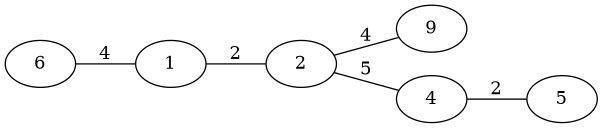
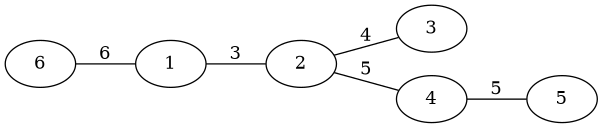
node "9": label "9" -> "3"
edge "6" -- "1": label "4" -> "6"
edge "1" -- "2": label "2" -> "3"
edge "4" -- "5": label "2" -> "5"
